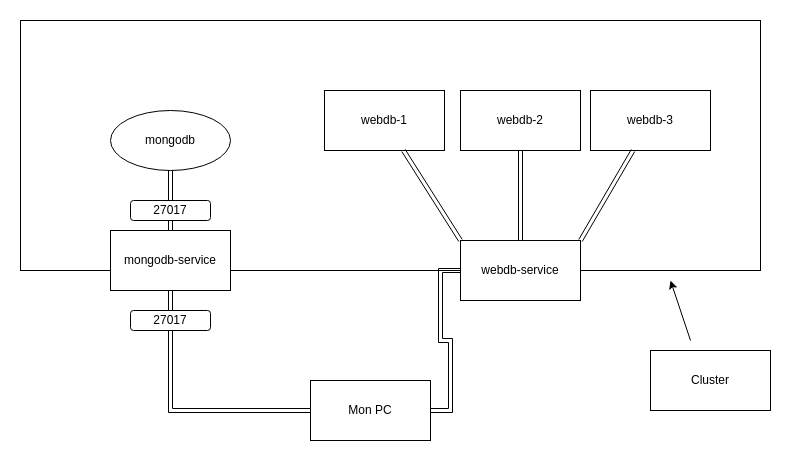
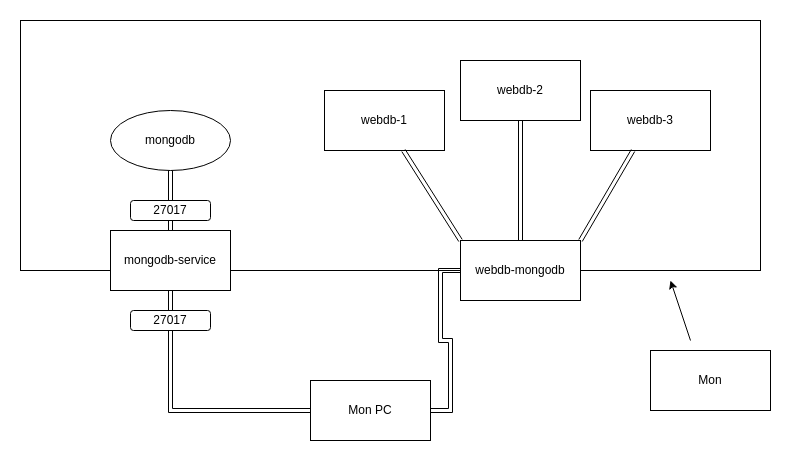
node "webdb-2": moved (521, 121) -> (521, 91)
node "webdb-service": label "webdb-service" -> "webdb-mongodb"
node "Cluster": label "Cluster" -> "Mon"
